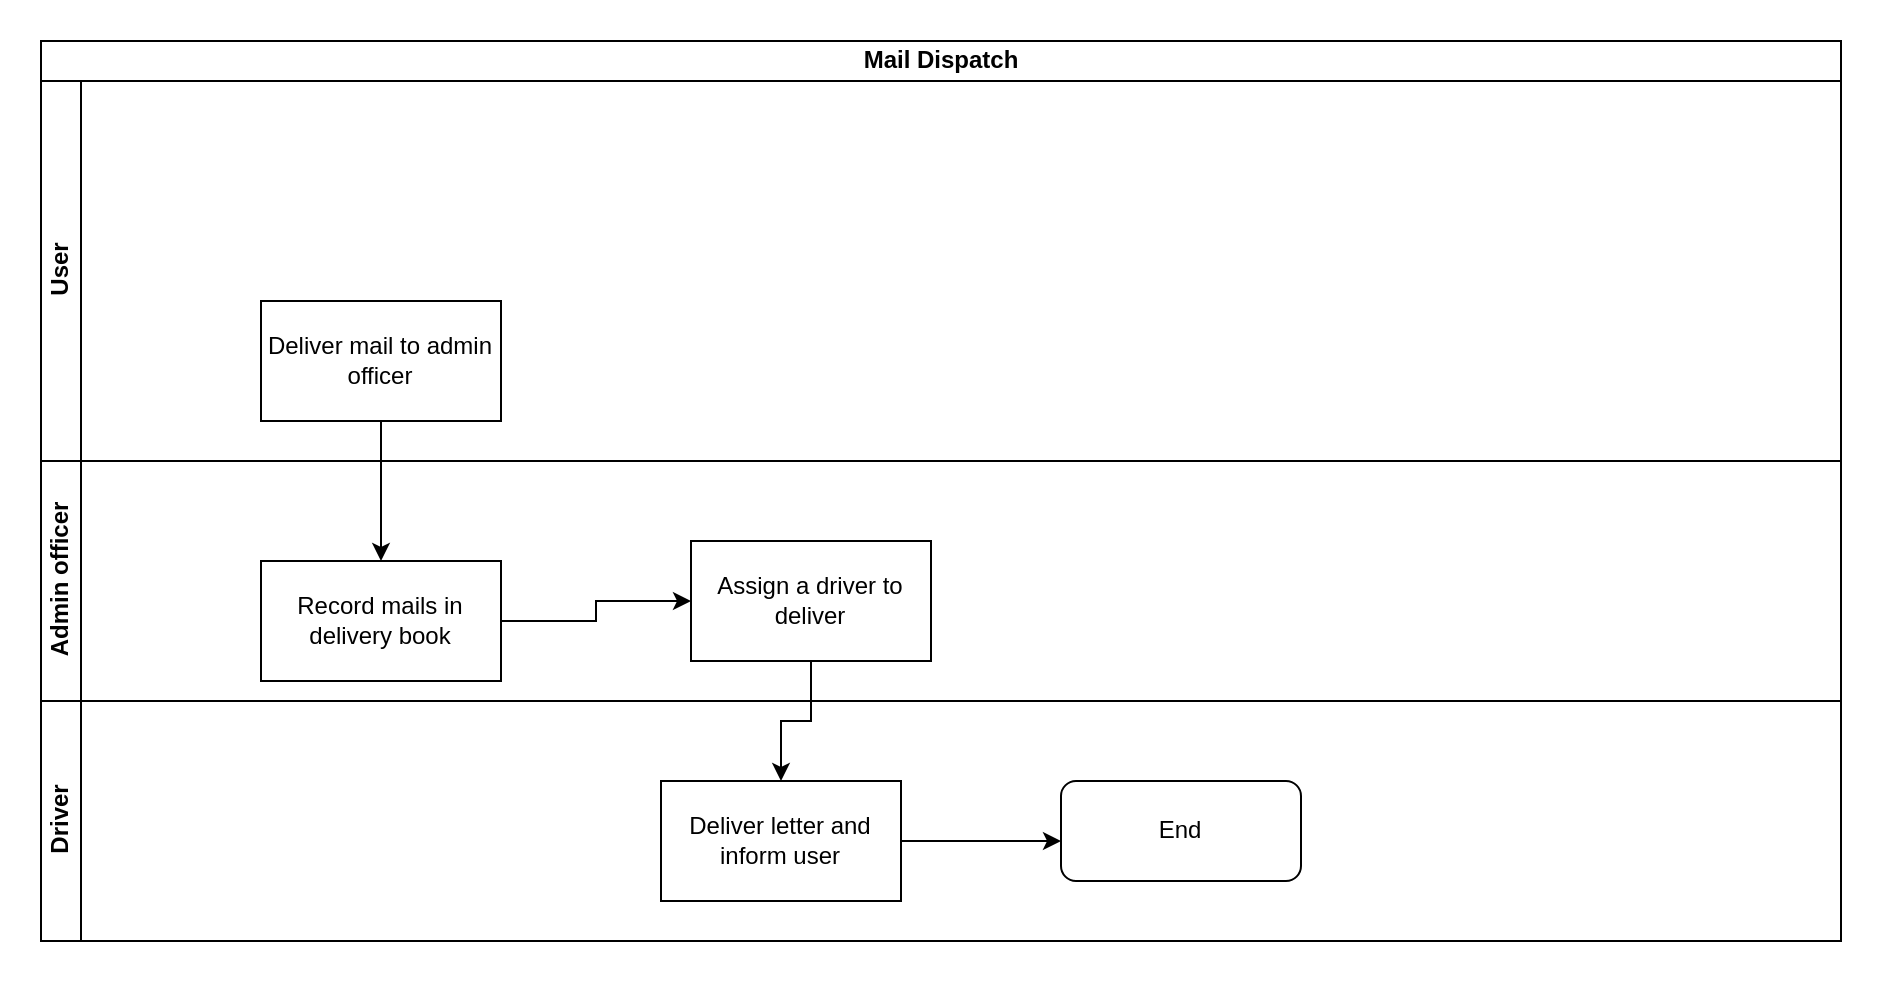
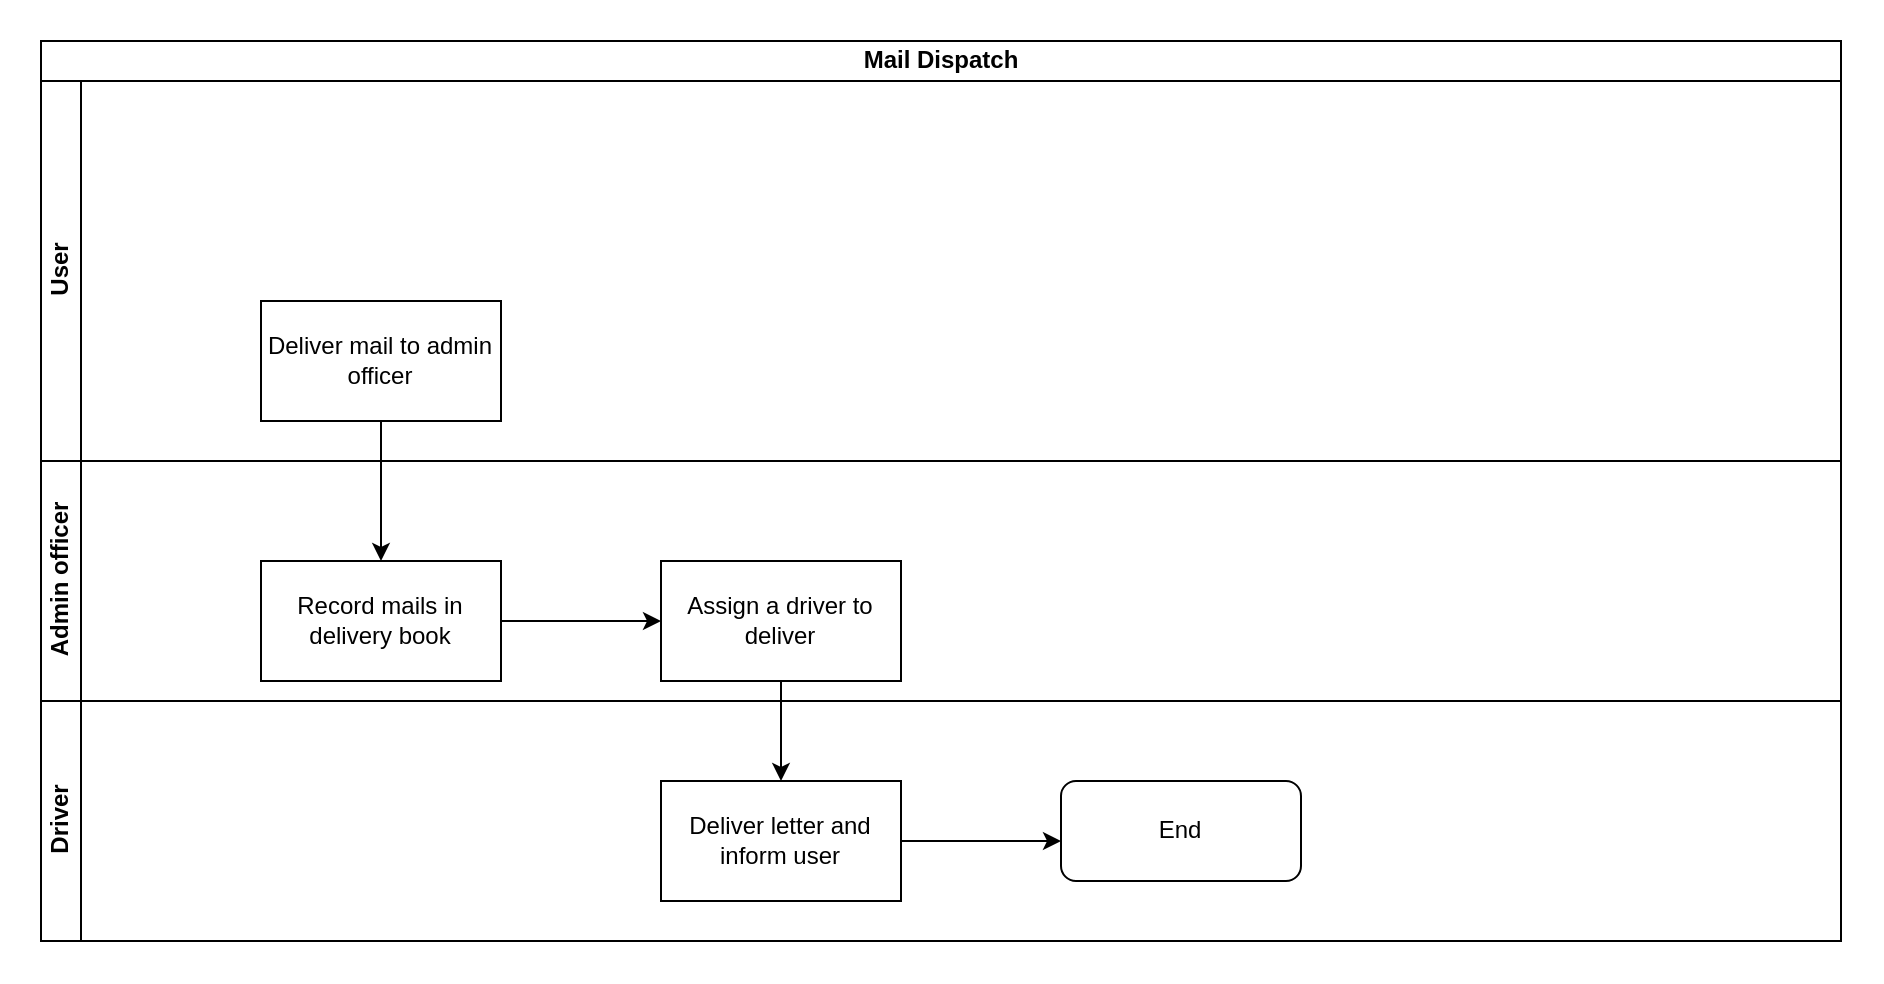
node "Assign a driver to deliver": moved (811, 601) -> (781, 621)
